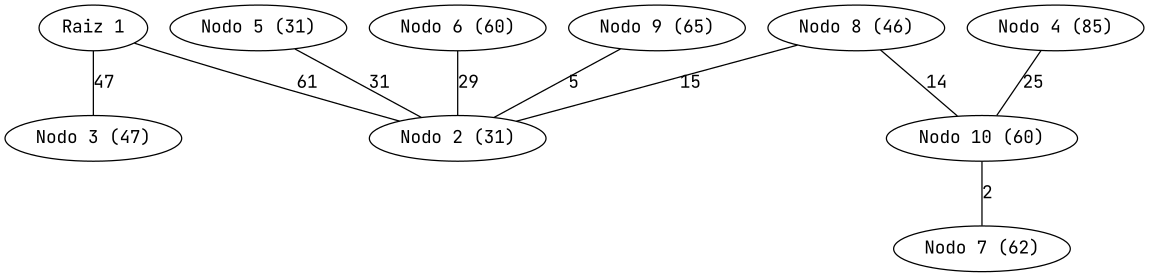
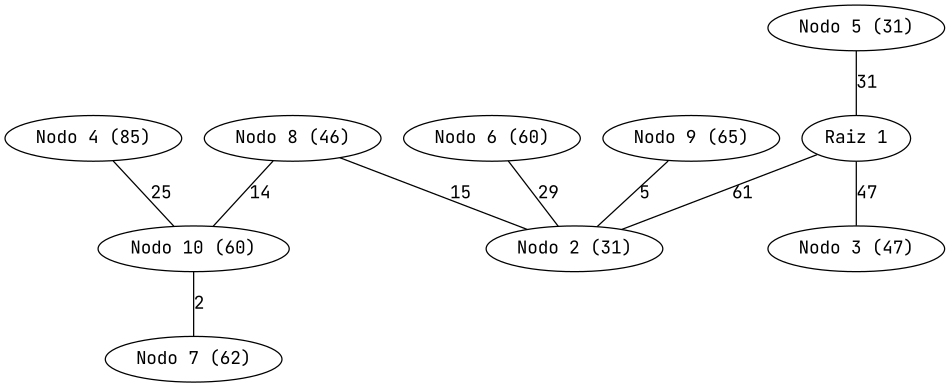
edge "Nodo 5 (31)" -- "Nodo 2 (31)": now "Nodo 5 (31)" -- "Raiz 1"
